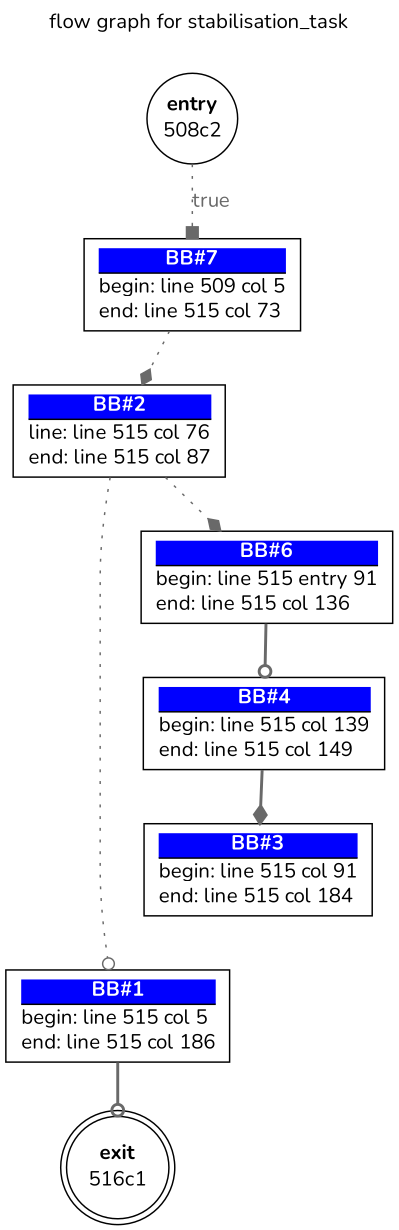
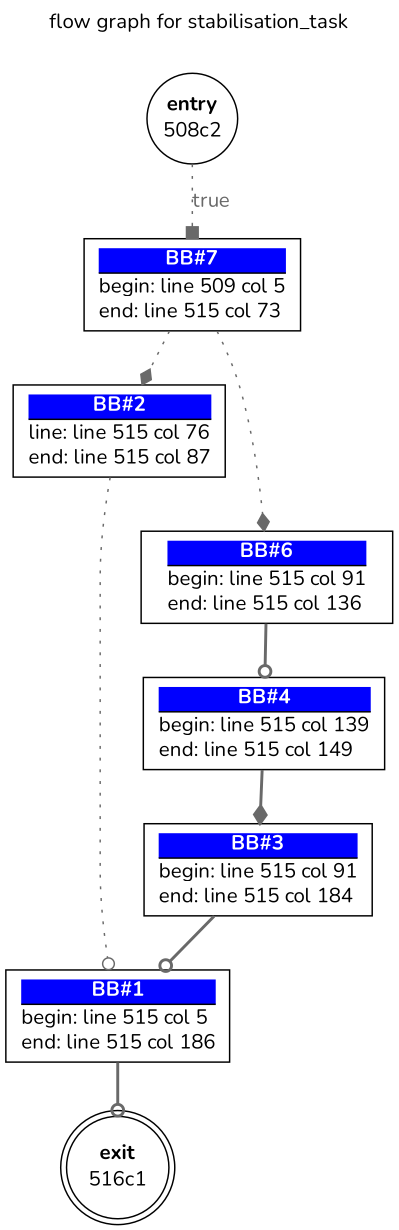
edge "BB#2" -> "BB#6": now "BB#7" -> "BB#6"
node "BB#6": text "begin: line 515 entry 91" -> "begin: line 515 col 91"
edge "BB#3" -> "BB#1": added
